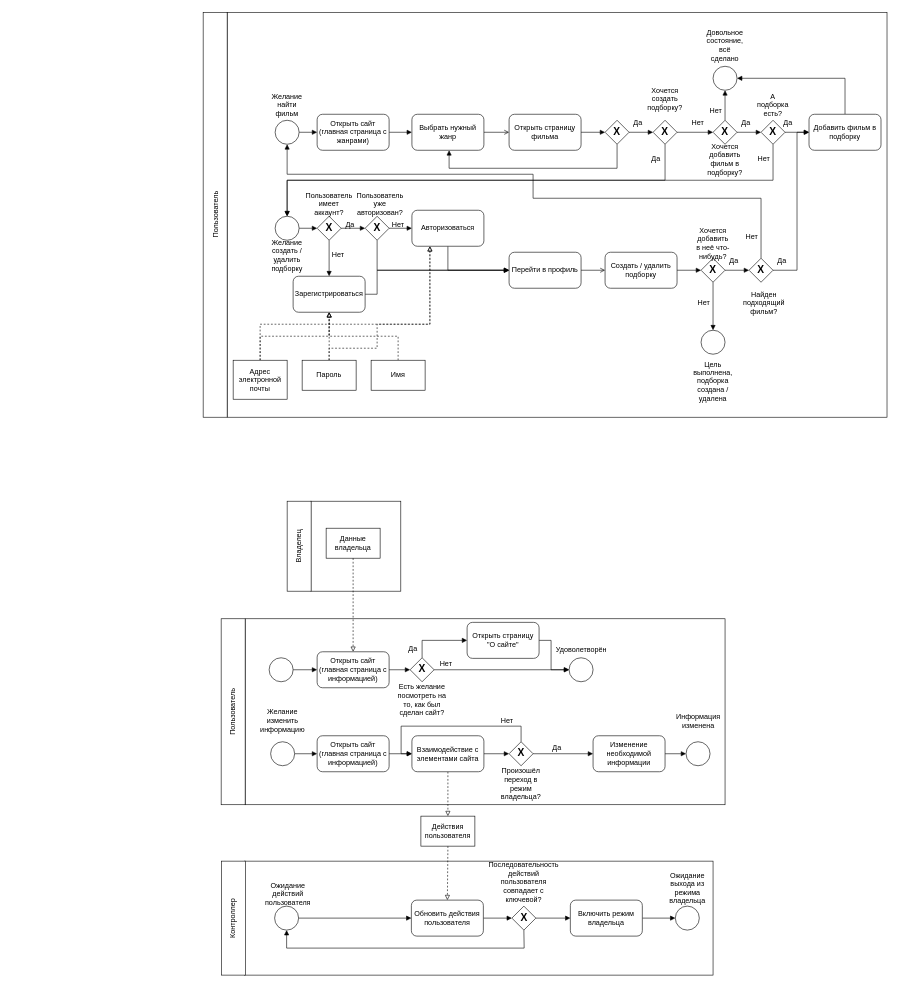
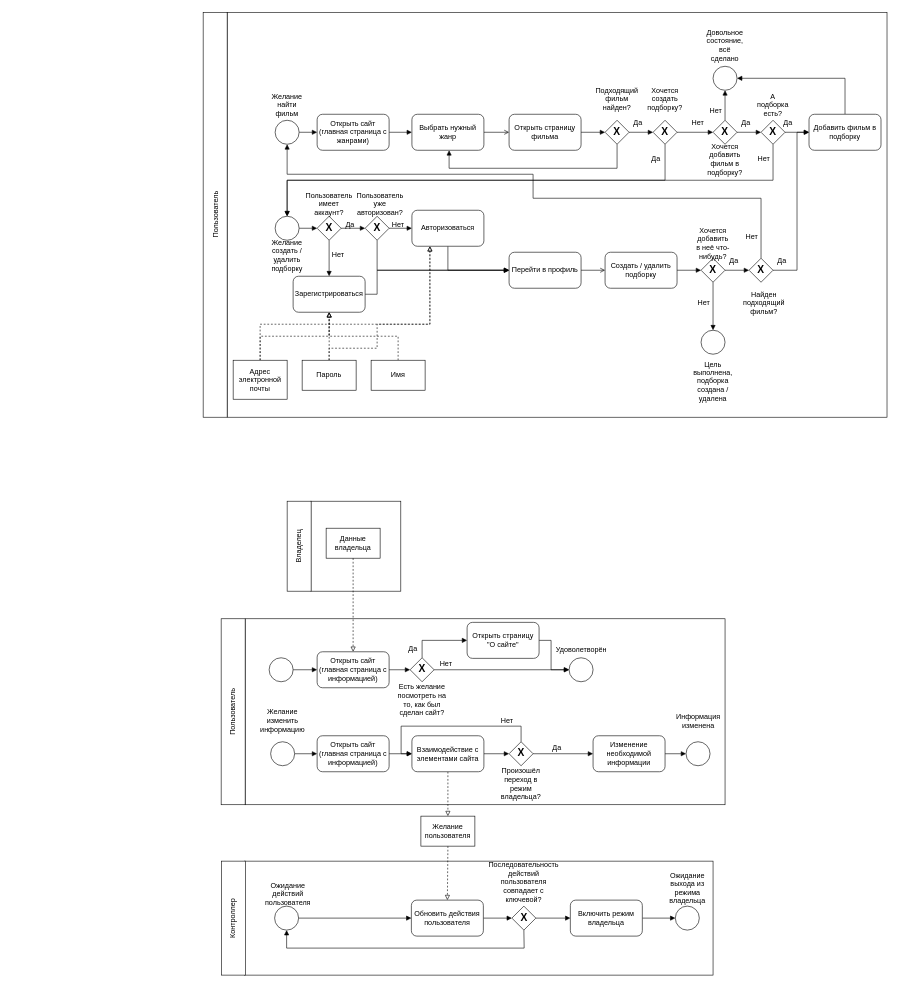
node "Подходящий фильм найден?": added
node "Действия пользователя": label "Действия пользователя" -> "Желание пользователя"
